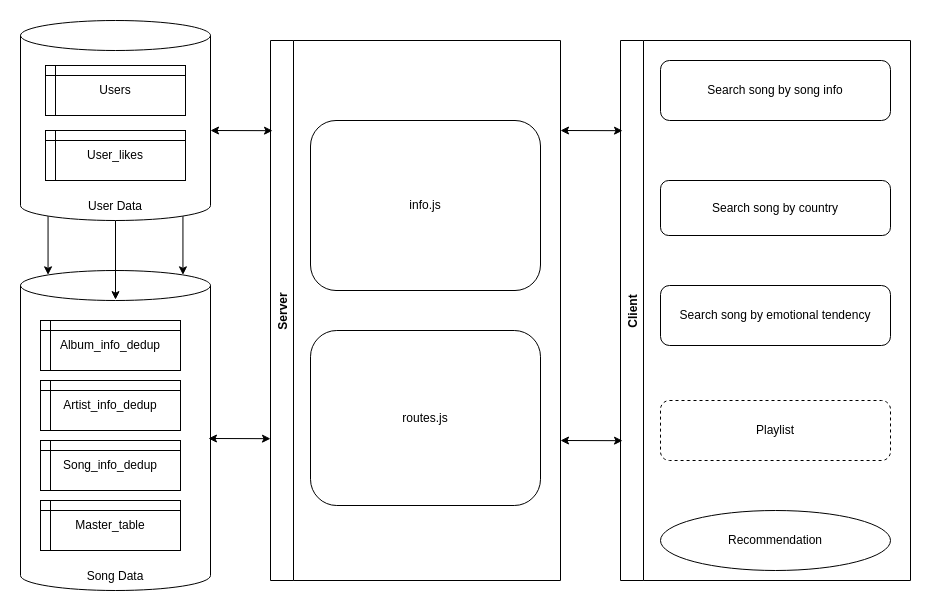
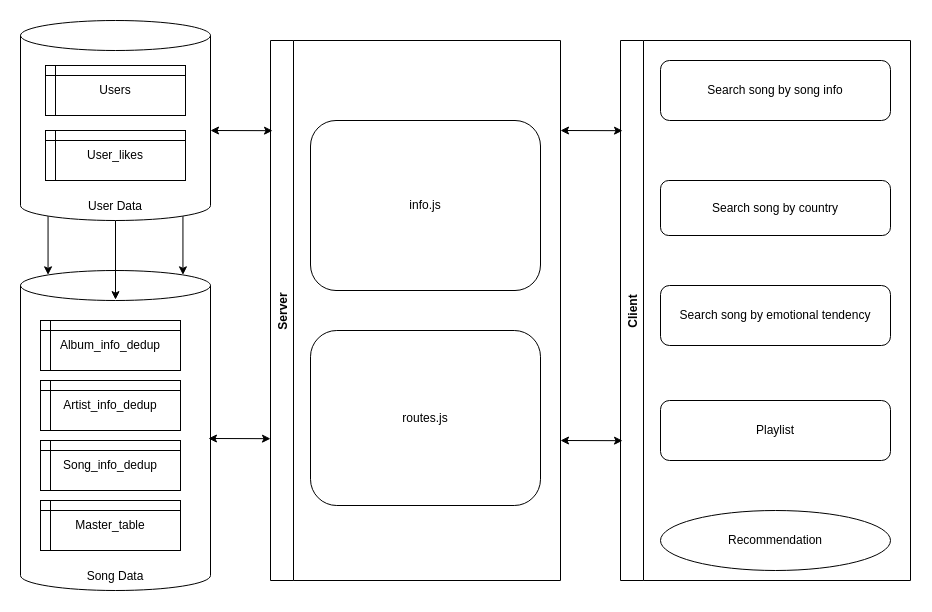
node "Playlist": style dashed -> solid
